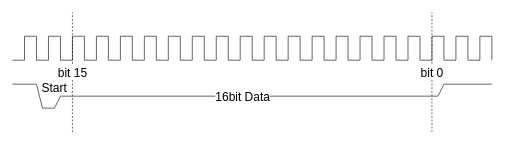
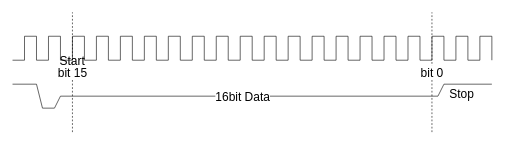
node "Start": moved (54, 87) -> (72, 60)
node "Stop": added
